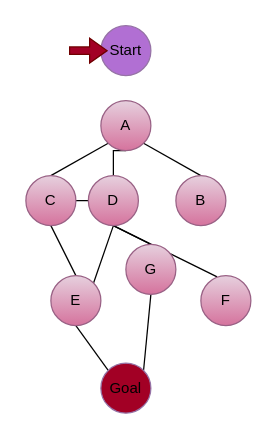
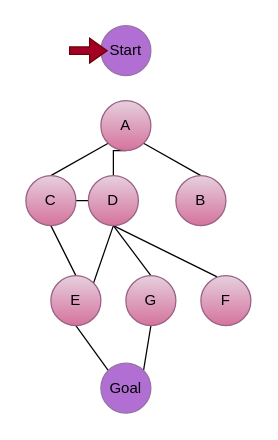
node "G": moved (151, 269) -> (151, 301)
node "Goal": fillcolor #a20025 -> #b16fd3
